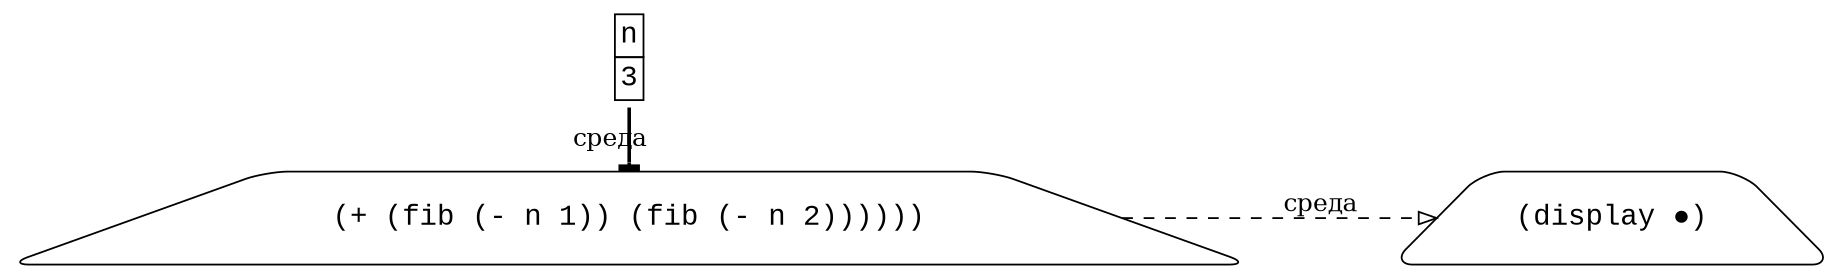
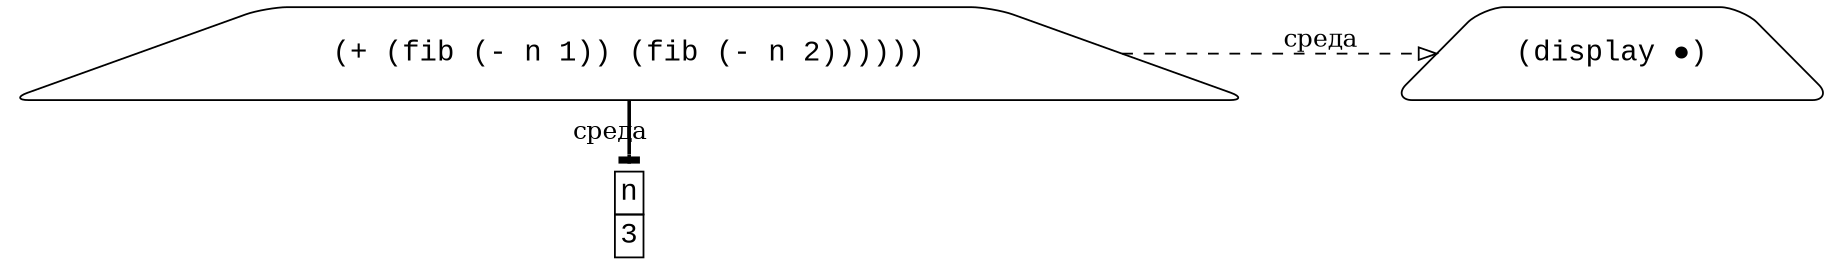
edge "n" -> "(+ (fib (- n 1)) (fib (- n 2))))))": reversed
